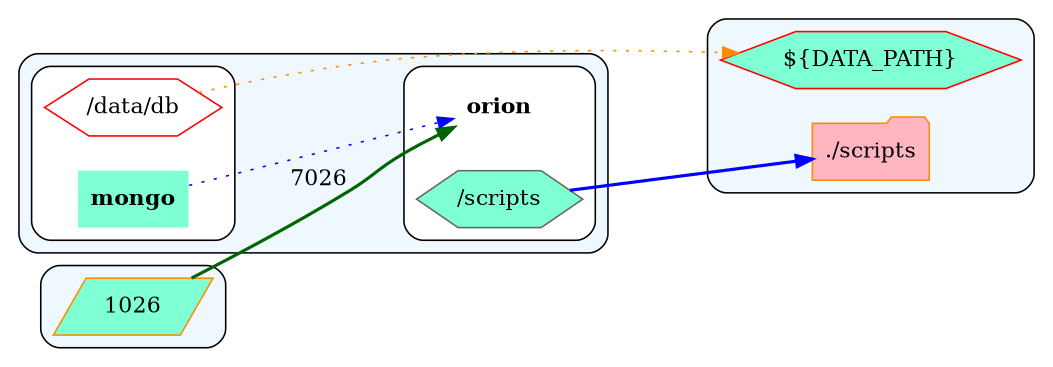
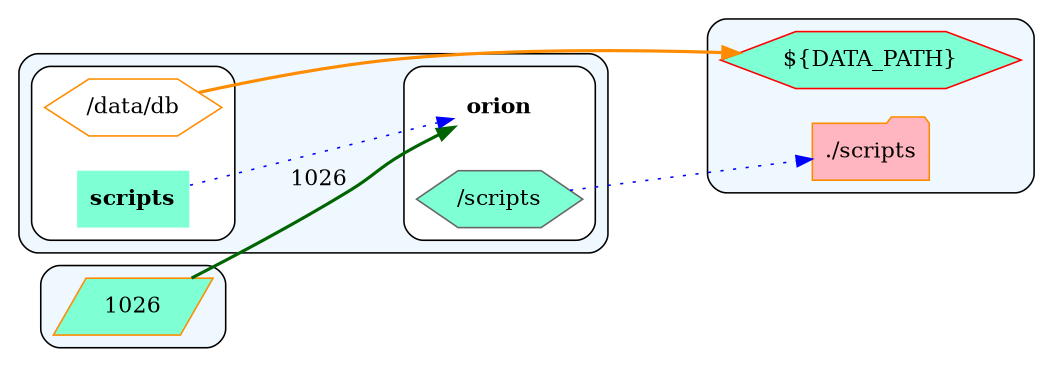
edge "/data/db" -> "${DATA_PATH}": style dotted -> bold
node "/data/db": color red -> darkorange
edge "/scripts" -> "./scripts": style bold -> dotted
edge "1026" -> "orion": label "7026" -> "1026"
node "mongo": label "mongo" -> "scripts"
